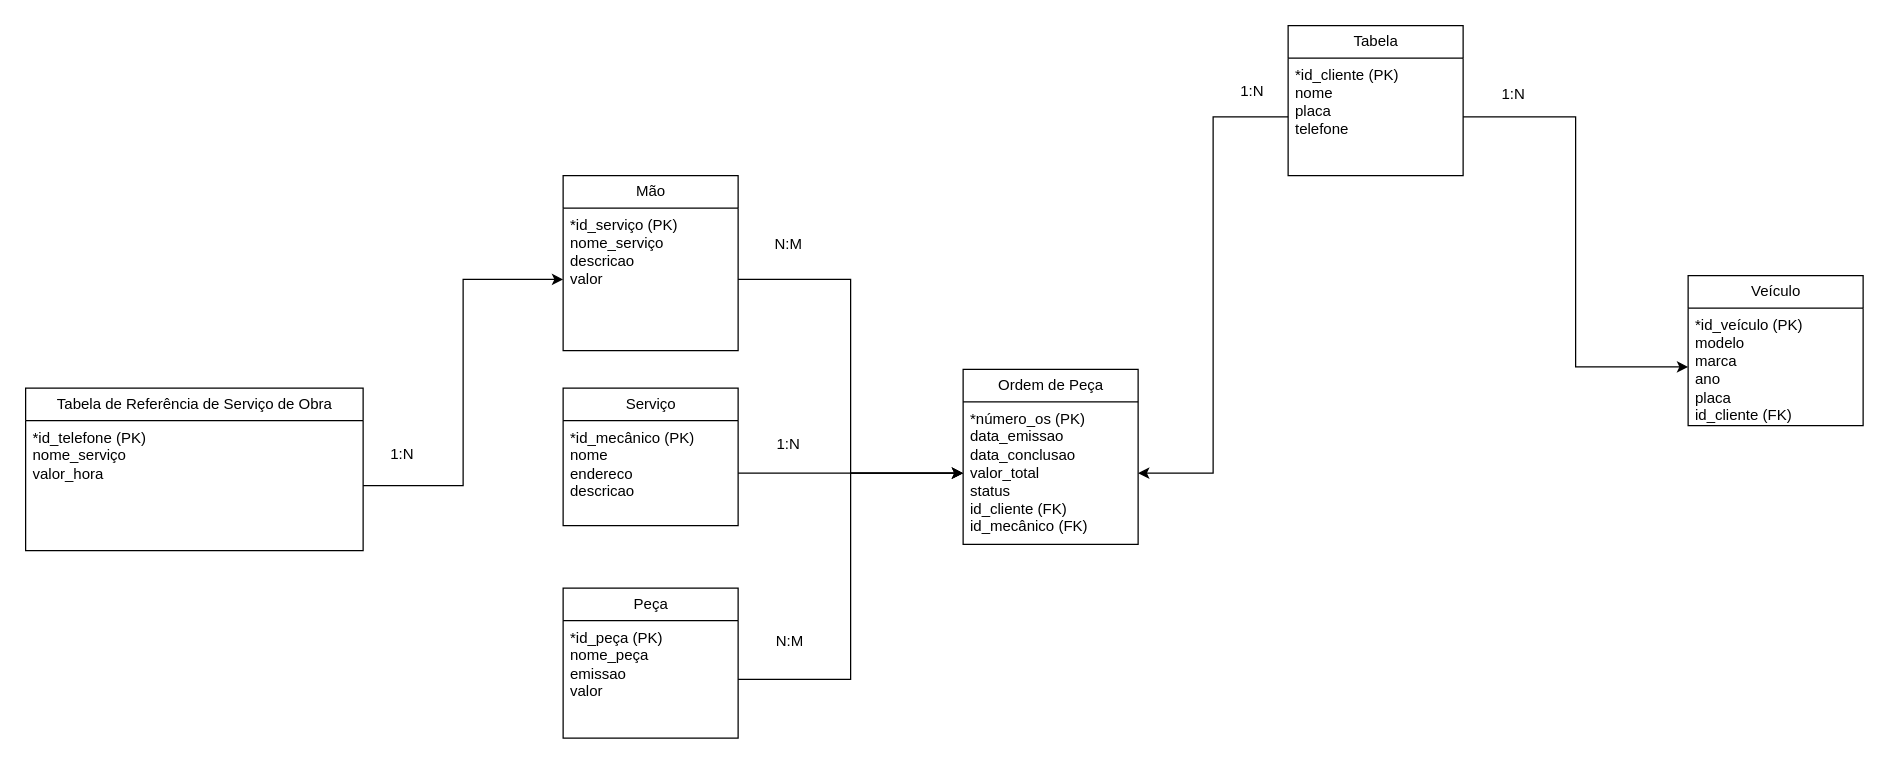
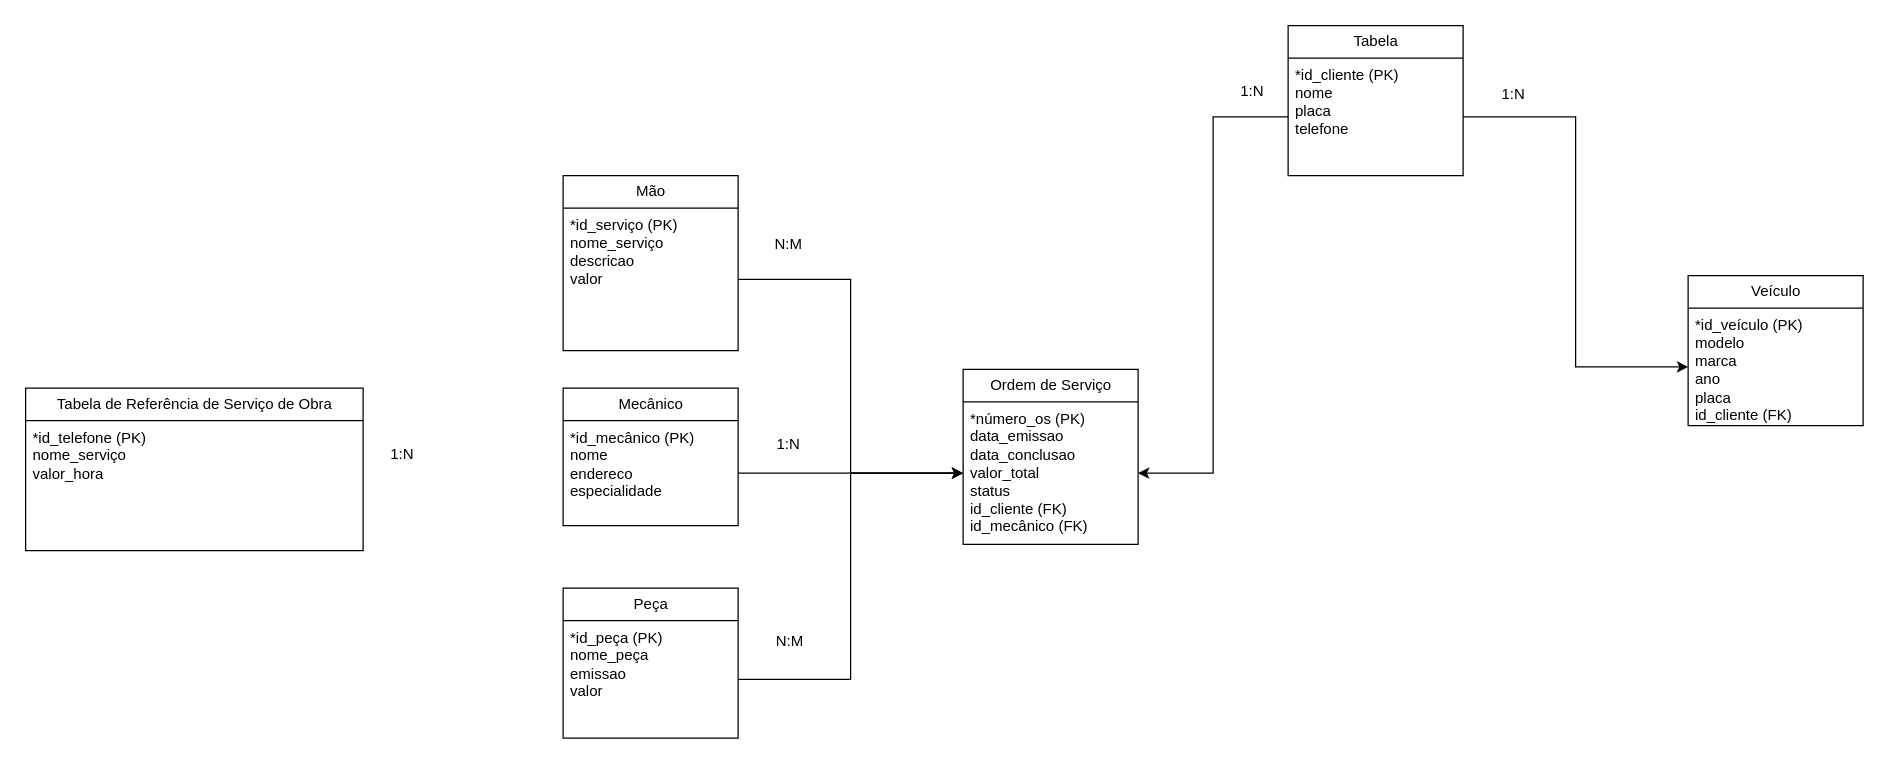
node "Ordem de Peça": label "Ordem de Peça" -> "Ordem de Serviço"
edge "*id_telefone (PK) nome_serviço valor_hora" -> "*id_serviço (PK) nome_serviço descricao valor": removed
node "Serviço": label "Serviço" -> "Mecânico"
node "*id_mecânico (PK) nome endereco descricao": label "*id_mecânico (PK) nome endereco descricao" -> "*id_mecânico (PK) nome endereco especialidade"
